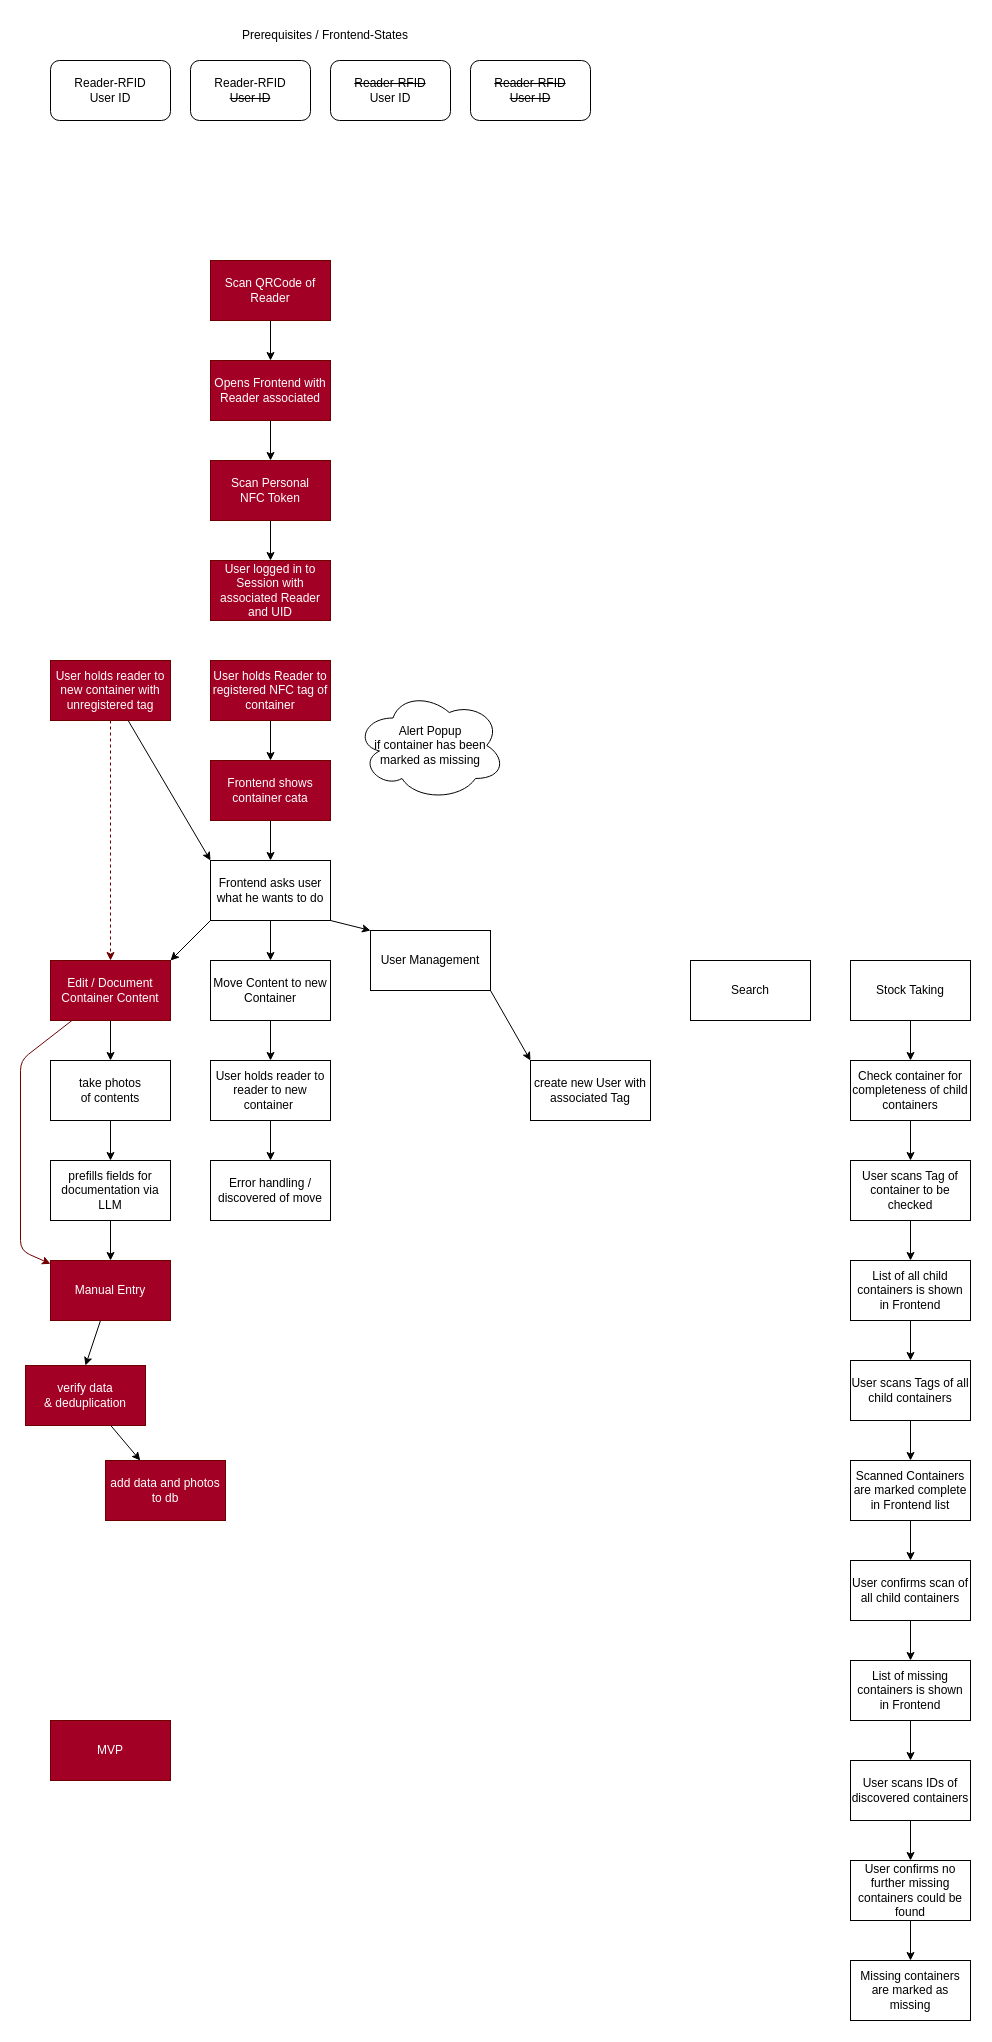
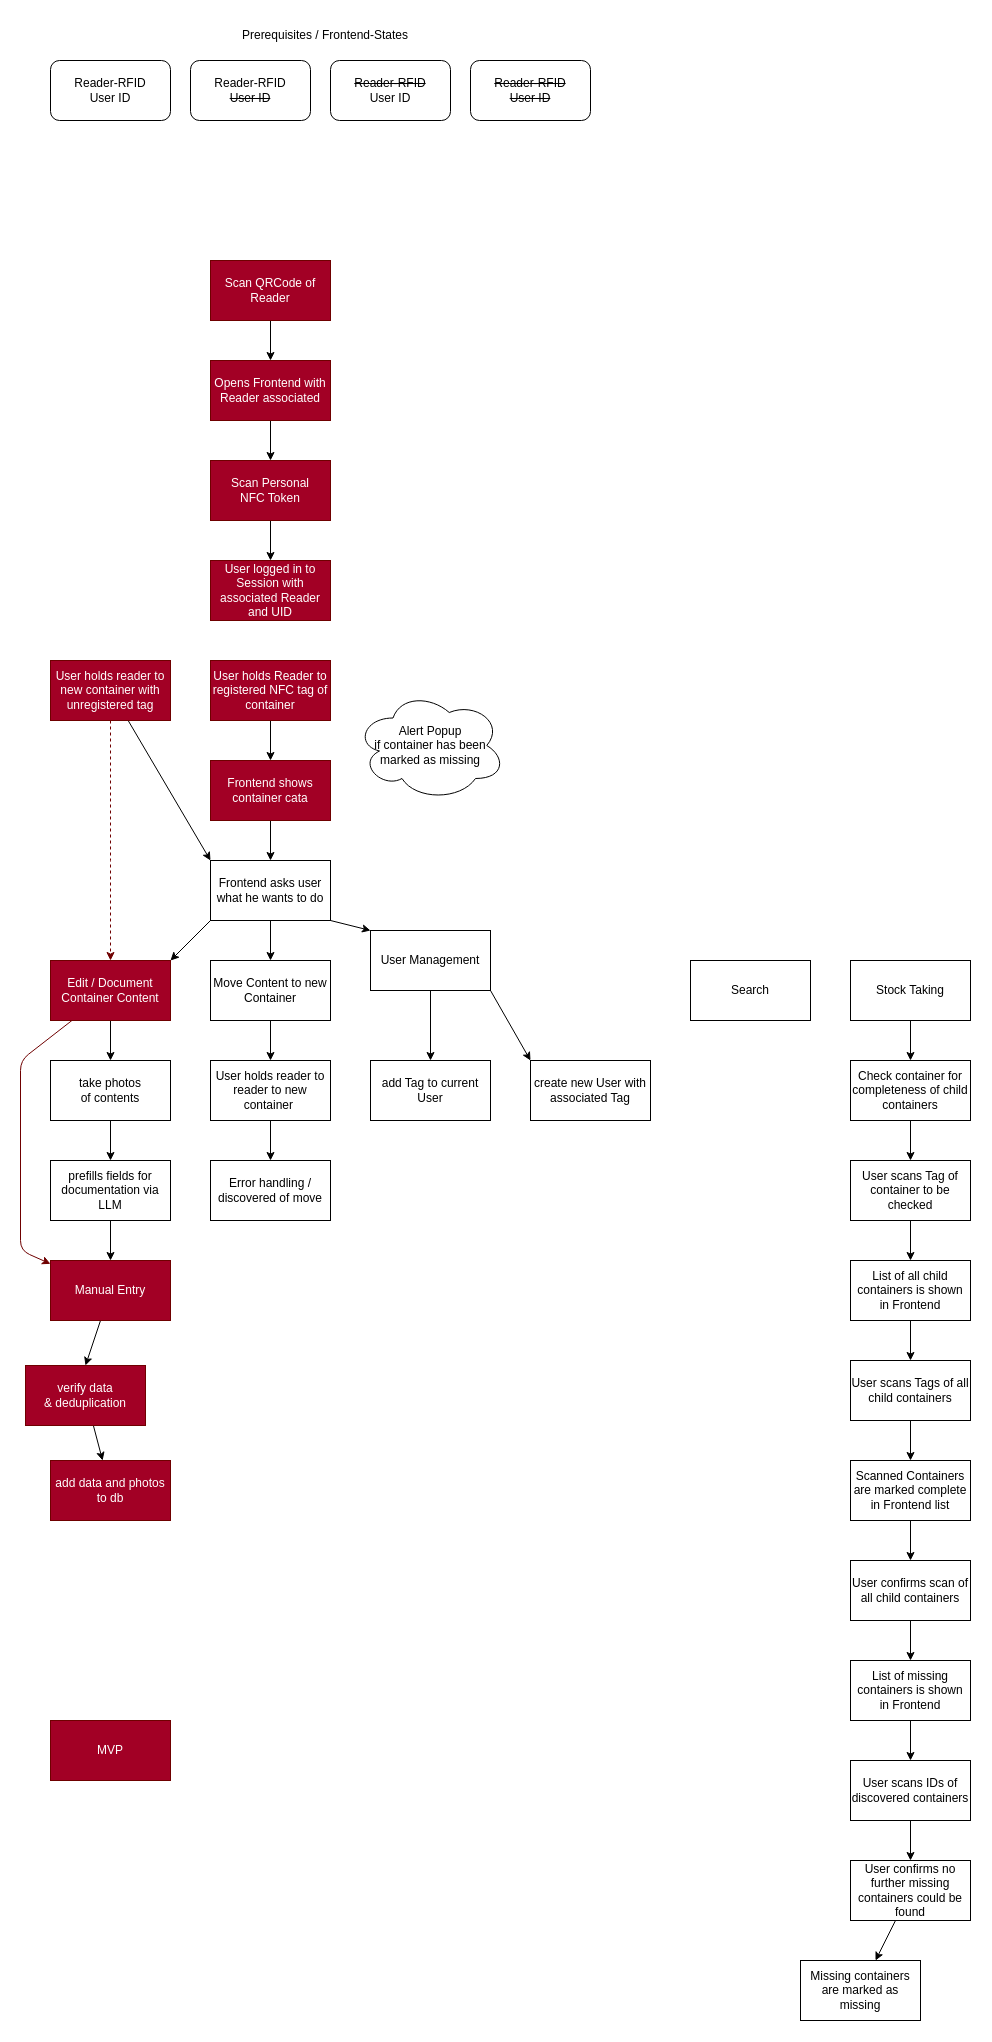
edge "User Management" -> "add Tag to current User": added
node "add Tag to current User": added
node "add data and photos to db": moved (166, 1491) -> (111, 1491)
node "Missing containers are marked as missing": moved (911, 1991) -> (861, 1991)
